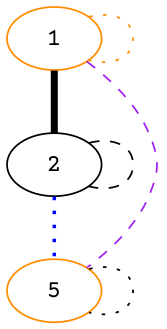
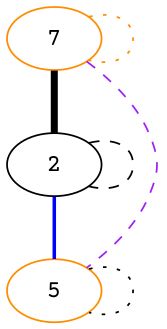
node "1": label "1" -> "7"
edge "2" -- "5": style dotted -> bold
